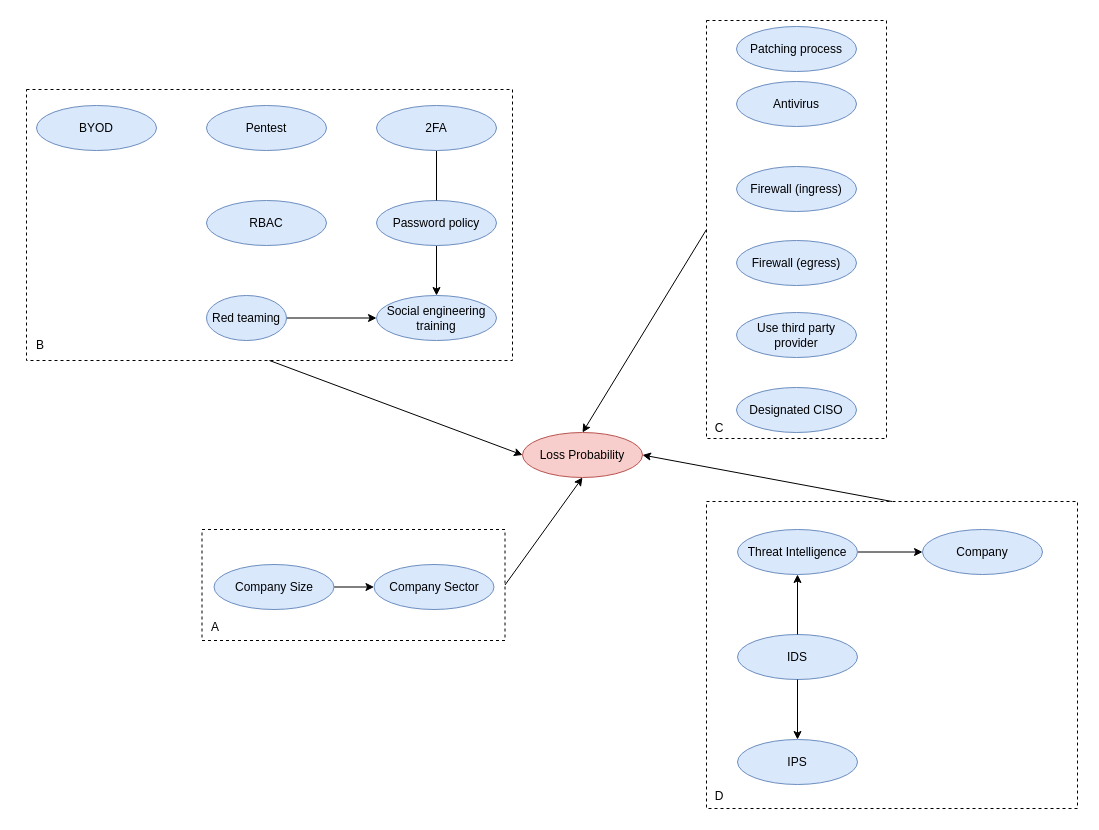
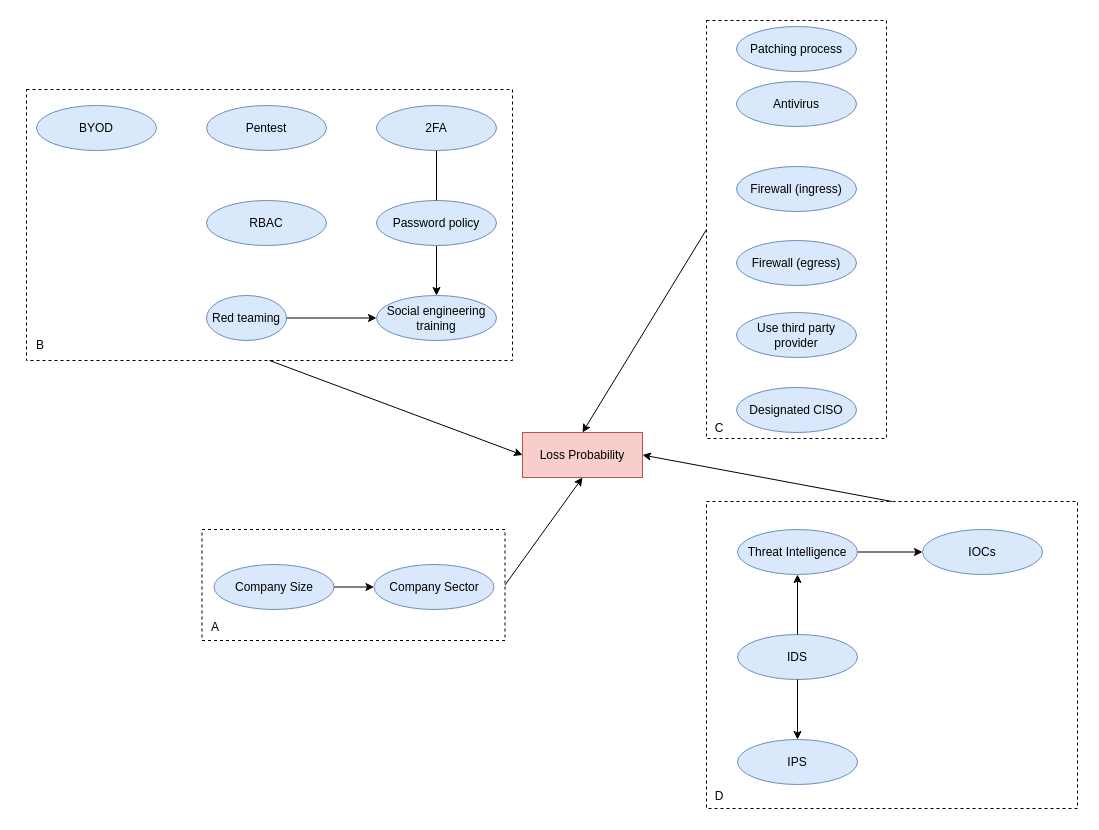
node "Loss Probability": shape ellipse -> rectangle
node "Company": label "Company" -> "IOCs"
